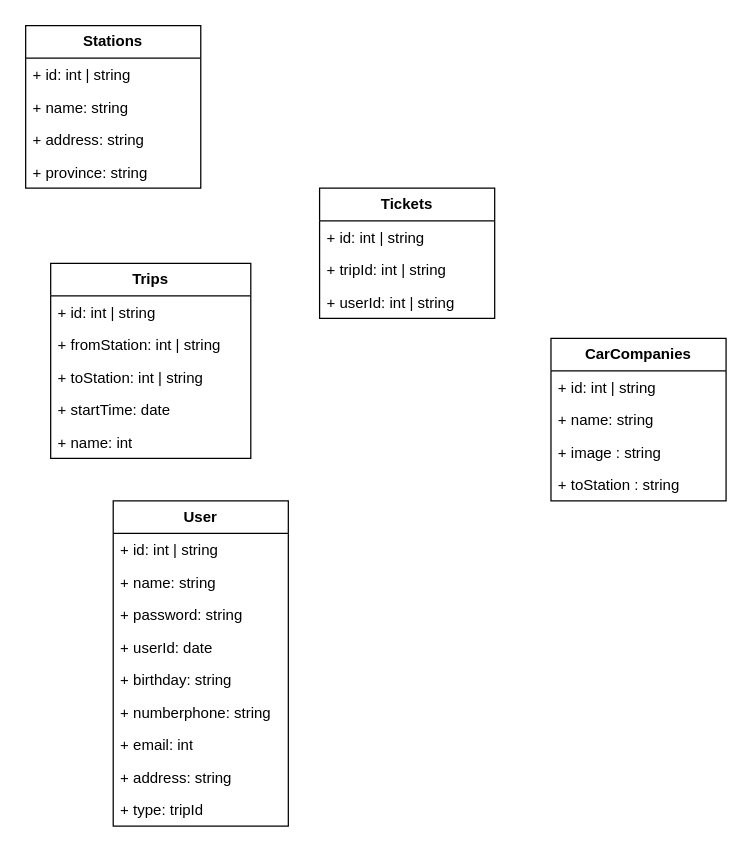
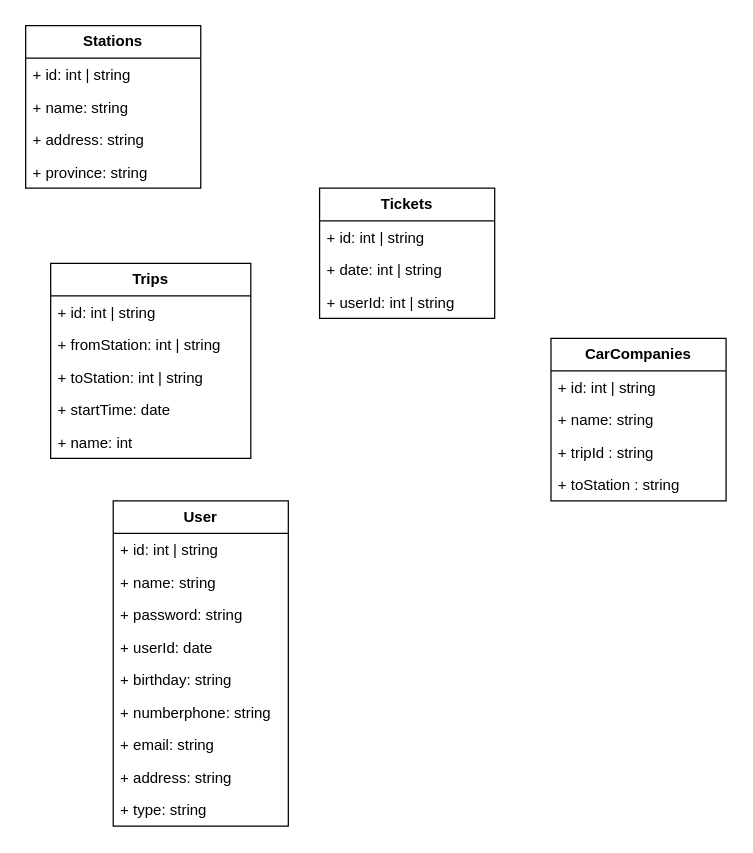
node "+ tripId: int | string": label "+ tripId: int | string" -> "+ date: int | string"
node "+ image : string": label "+ image : string" -> "+ tripId : string"
node "+ email: int": label "+ email: int" -> "+ email: string"
node "+ type: tripId": label "+ type: tripId" -> "+ type: string"
